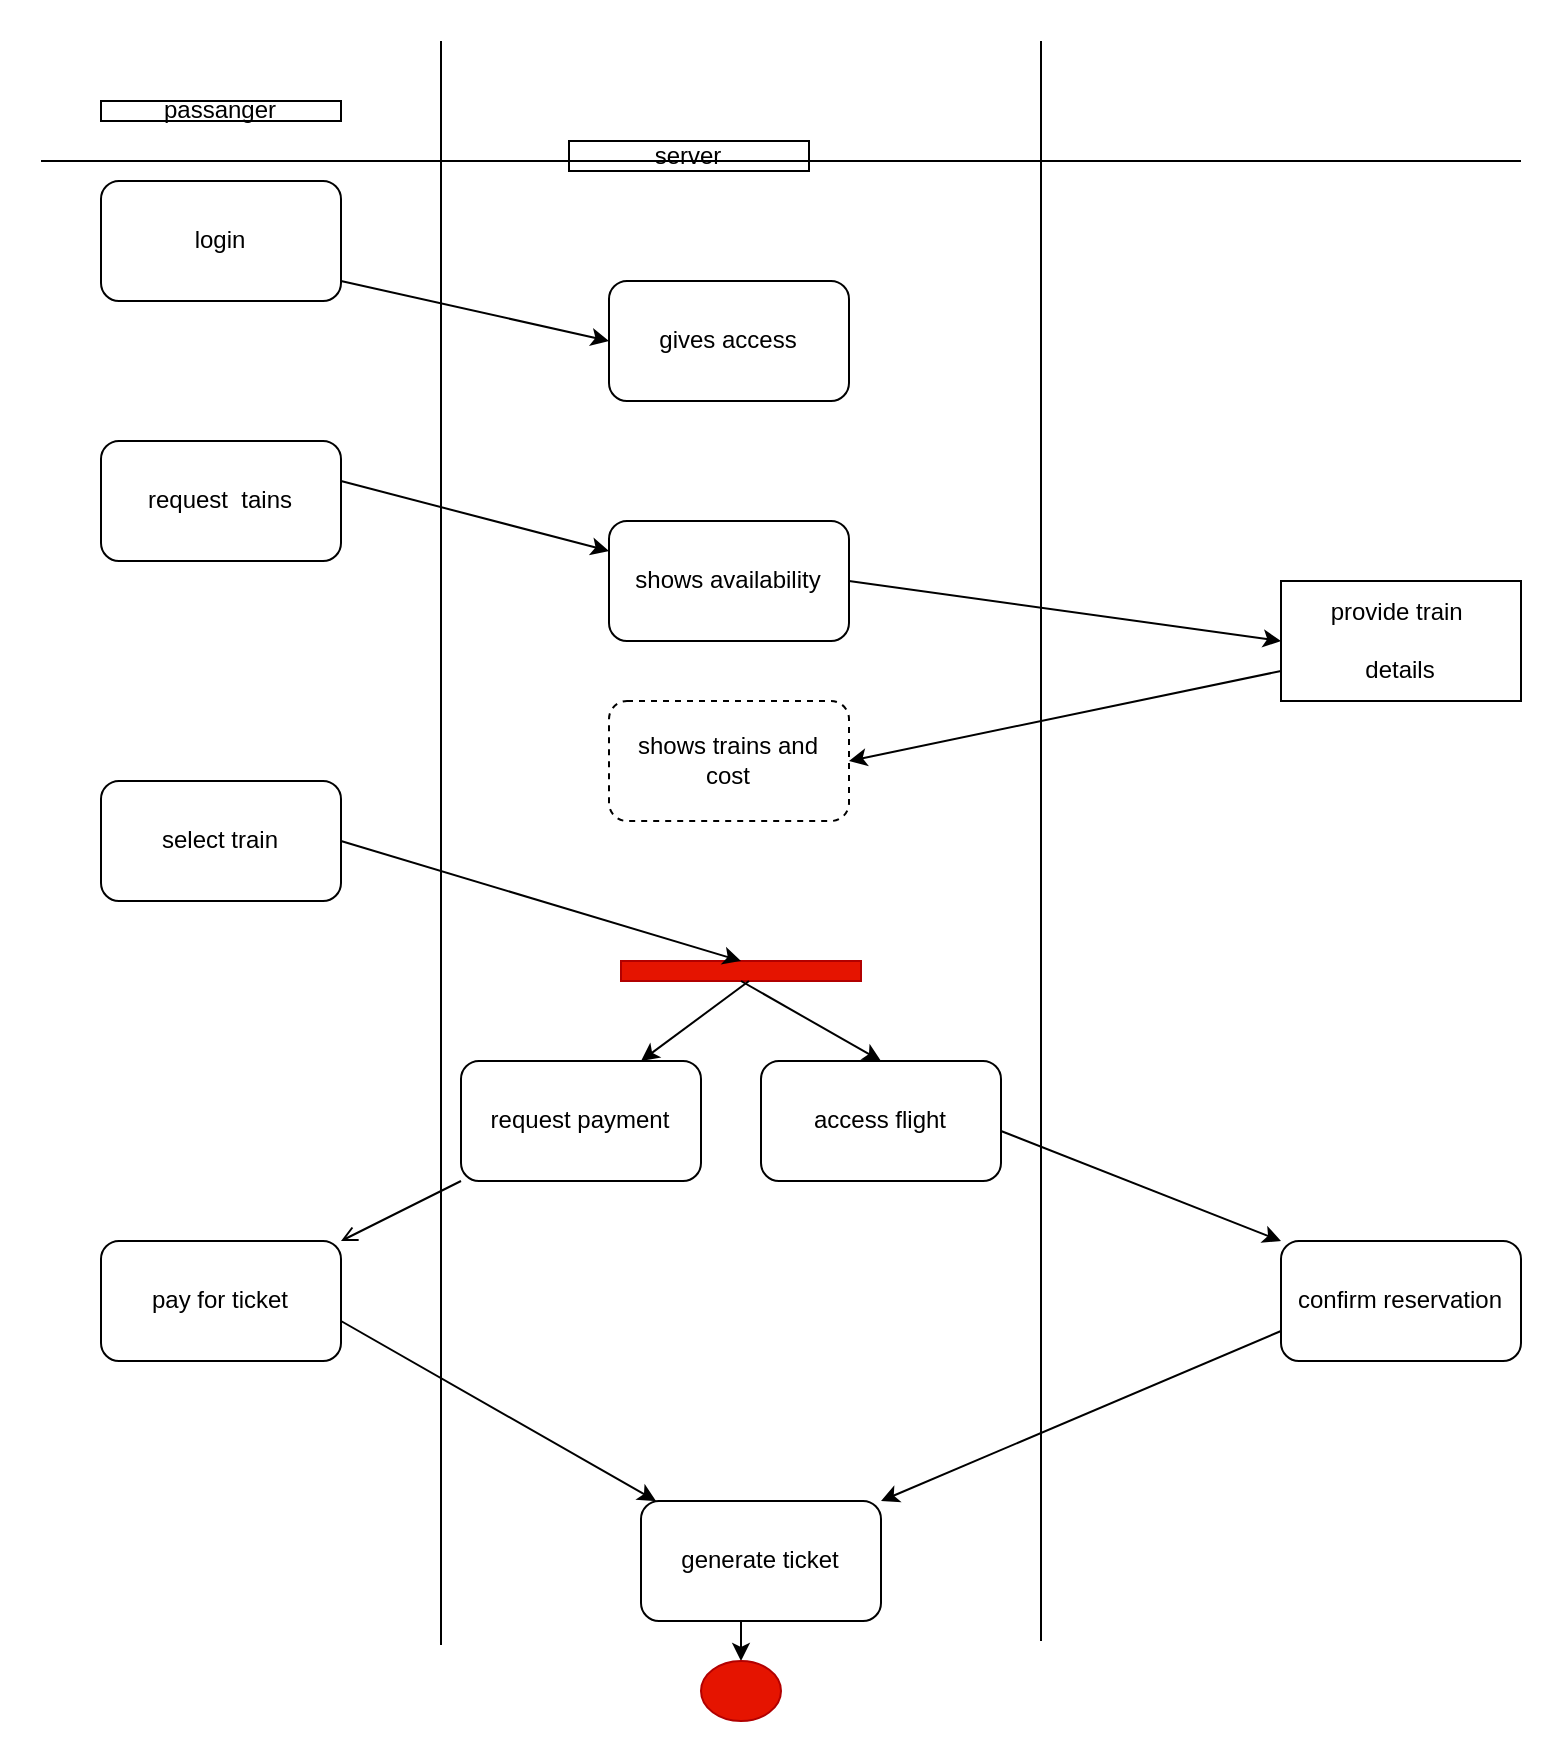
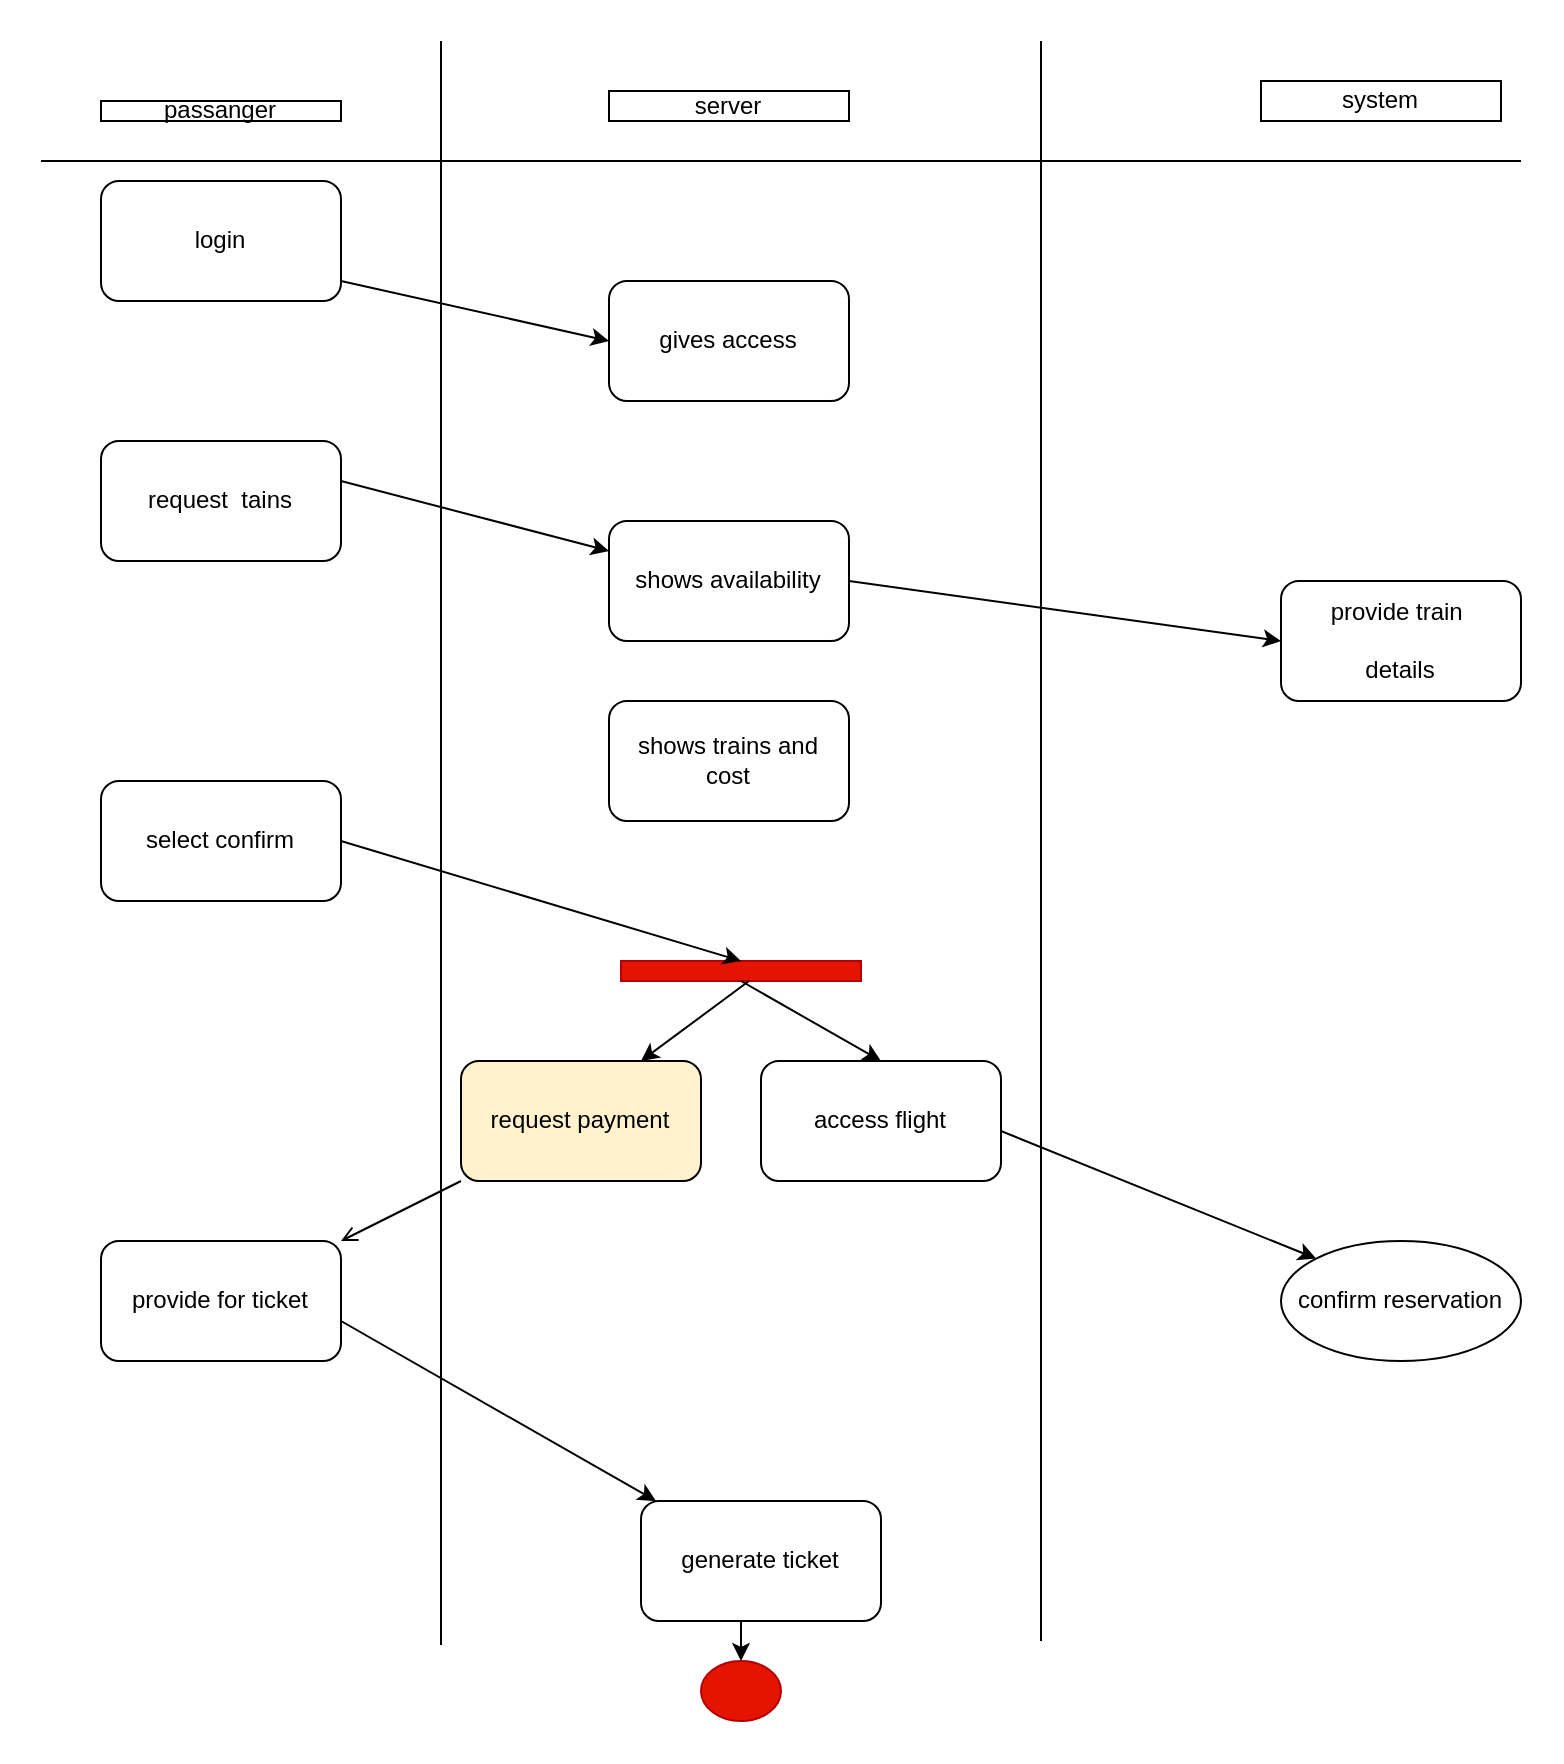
node "system": added
node "server": moved (689, 156) -> (729, 106)
node "provide train details": shape rectangle -> rounded rectangle
edge "provide train details" -> "shows trains and cost": removed
node "shows trains and cost": style dashed -> solid
node "select train": label "select train" -> "select confirm"
node "request payment": fillcolor #ffffff -> #fff2cc
node "pay for ticket": label "pay for ticket" -> "provide for ticket"
node "confirm reservation": shape rounded rectangle -> ellipse
edge "confirm reservation" -> "generate ticket": removed
